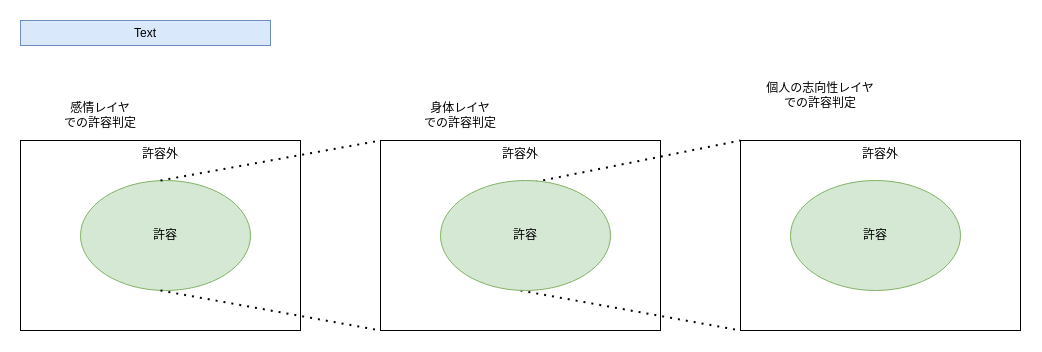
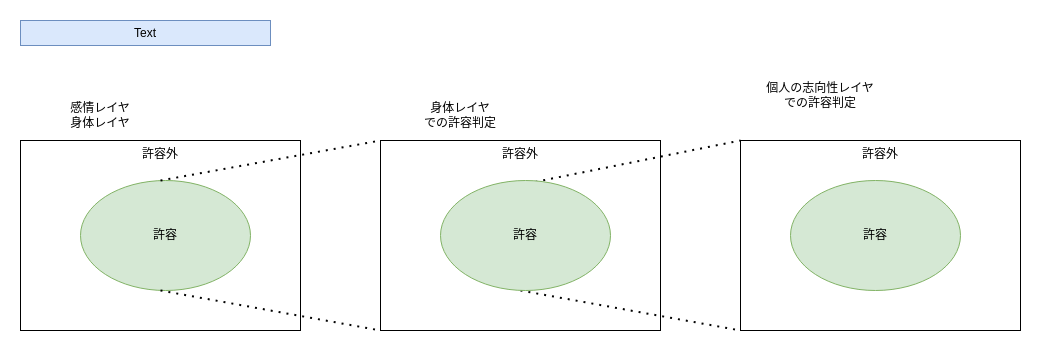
node "感情レイヤ での許容判定": label "感情レイヤ での許容判定" -> "感情レイヤ 身体レイヤ"
